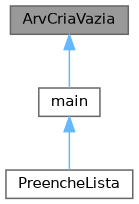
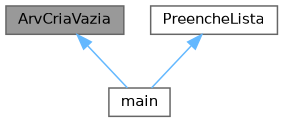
edge "PreencheLista" -> "main": reversed
